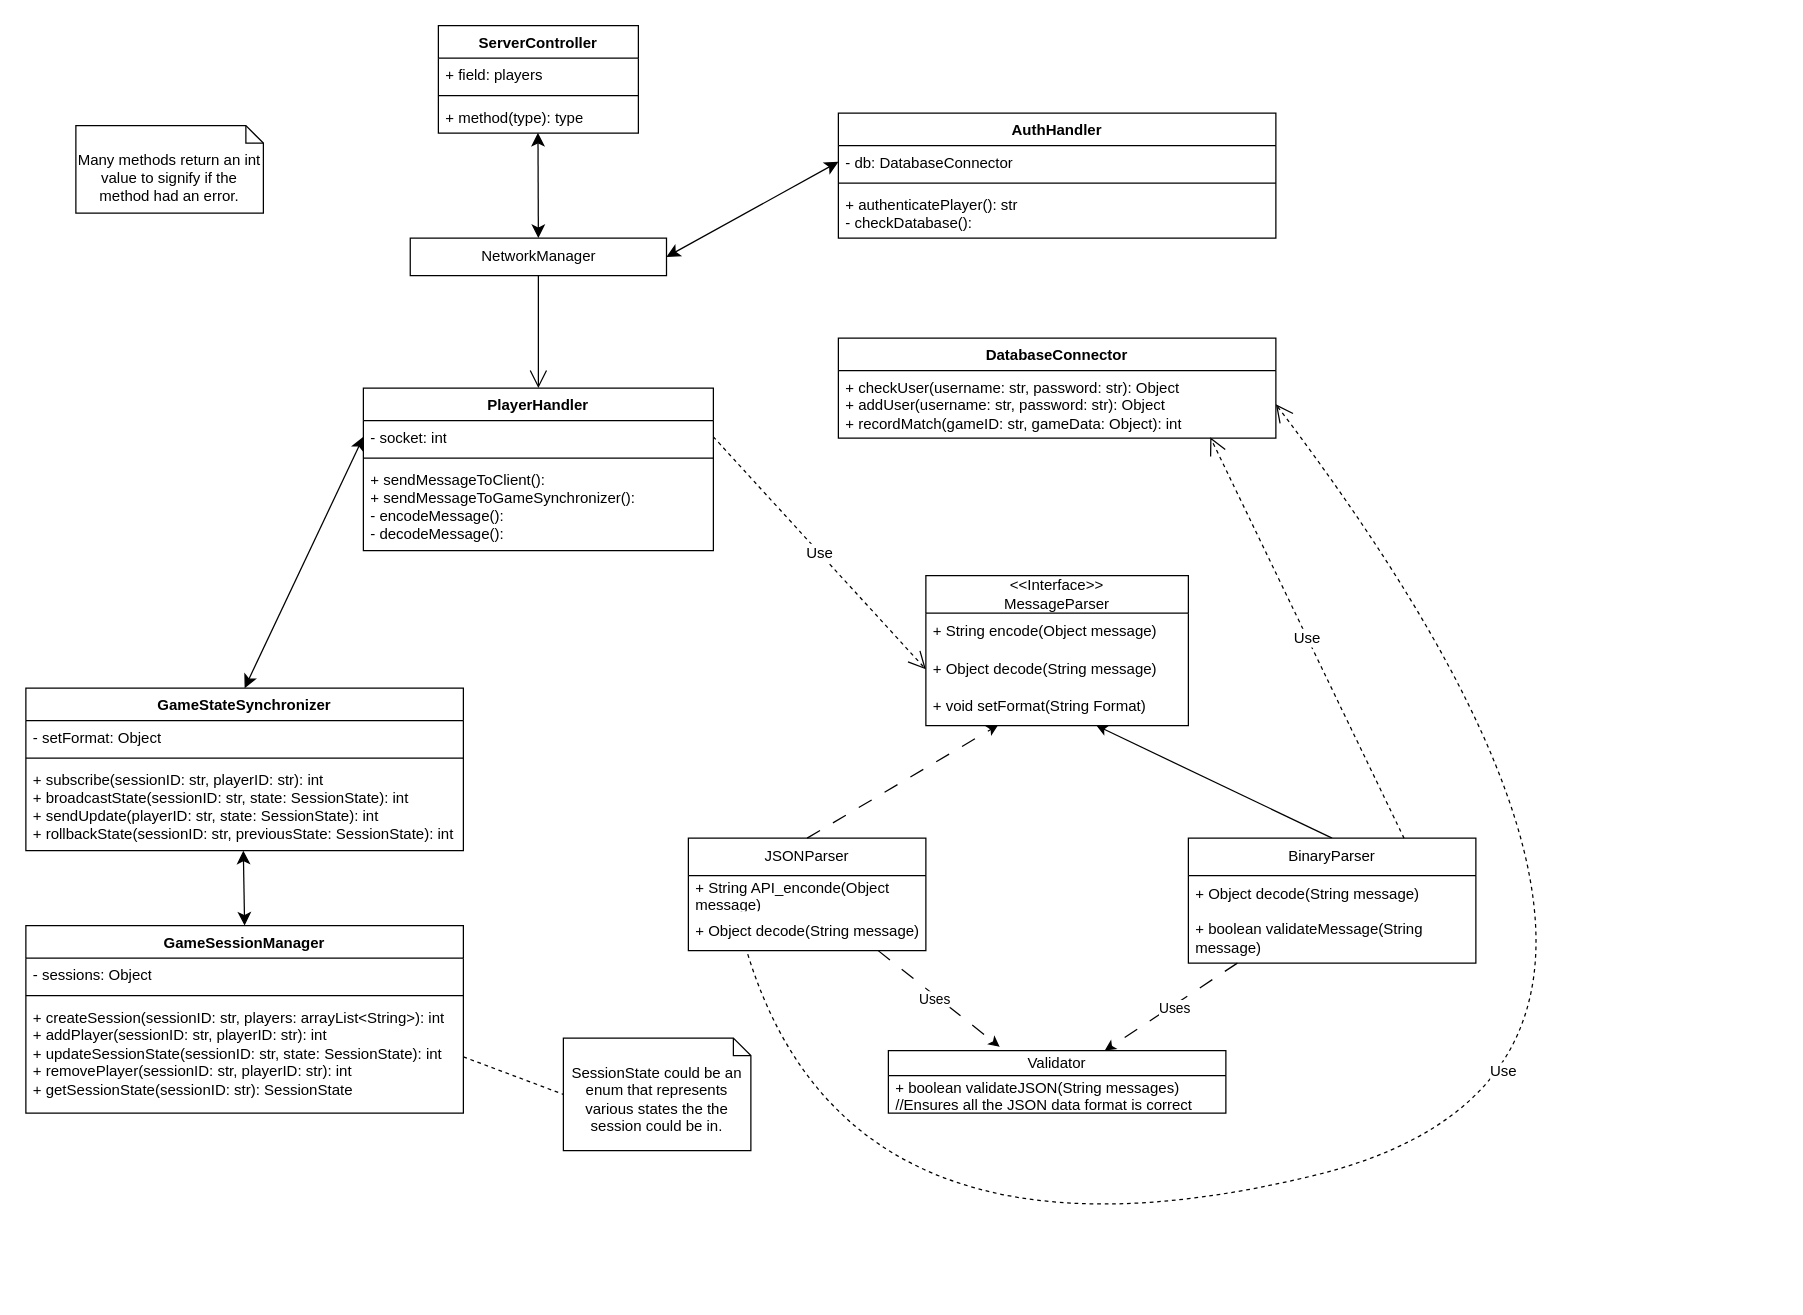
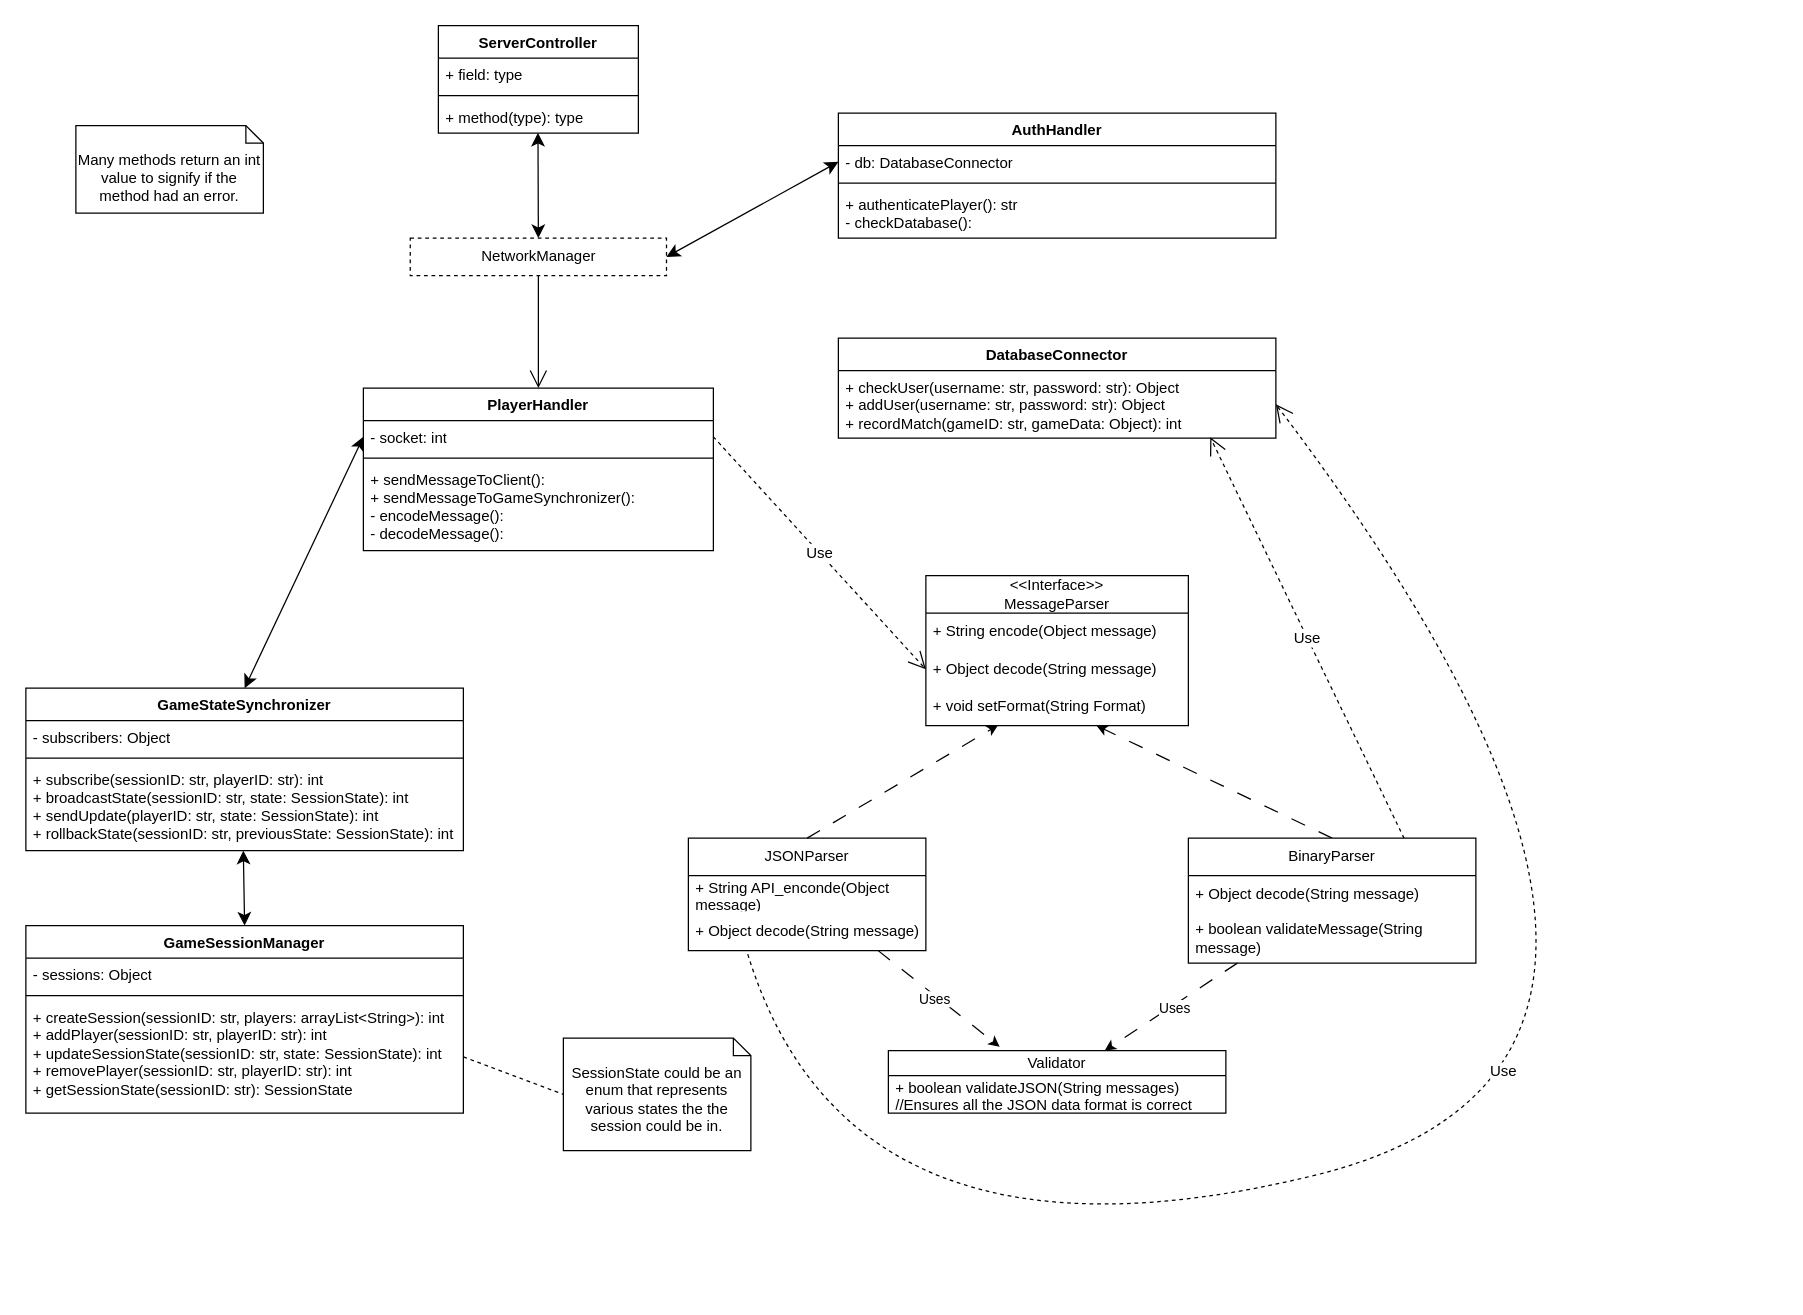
node "+ field: players": label "+ field: players" -> "+ field: type"
node "NetworkManager": style solid -> dashed
node "- setFormat: Object": label "- setFormat: Object" -> "- subscribers: Object"
edge "BinaryParser" -> "+ void setFormat(String Format)": style solid -> dashed
